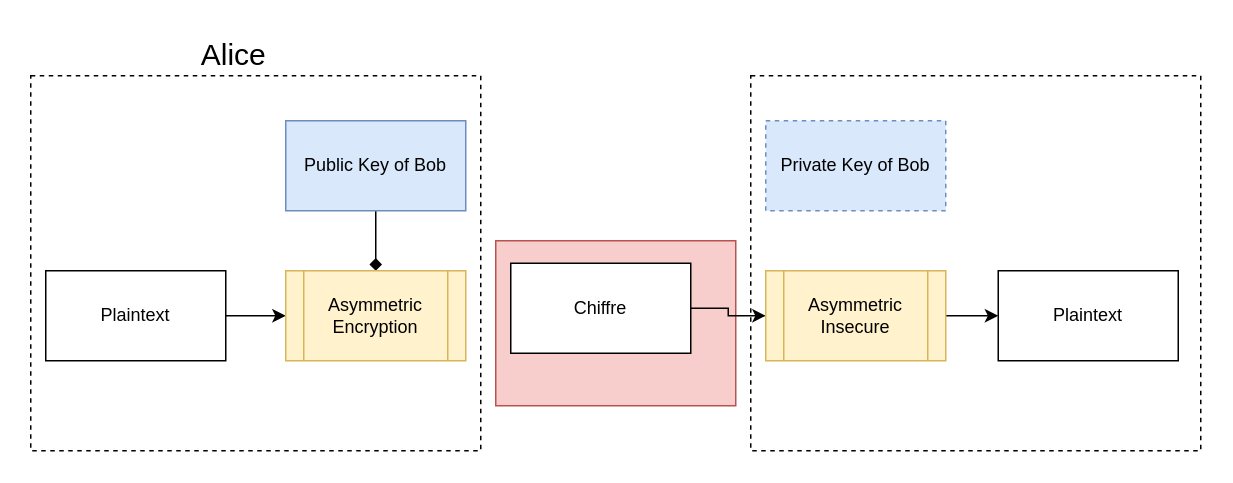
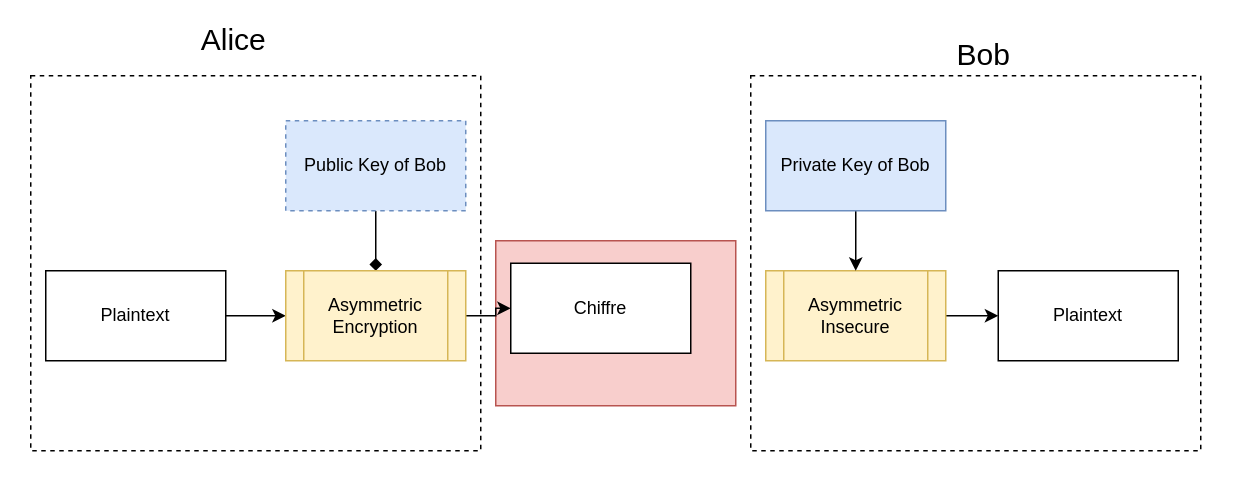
node "Alice": moved (233, 53) -> (233, 38)
node "Bob": added
node "Public Key of Bob": style solid -> dashed
node "Private Key of Bob": style dashed -> solid
edge "Private Key of Bob" -> "Asymmetric Insecure": added
edge "Chiffre" -> "Asymmetric Insecure": removed
edge "Asymmetric Encryption" -> "Chiffre": added
